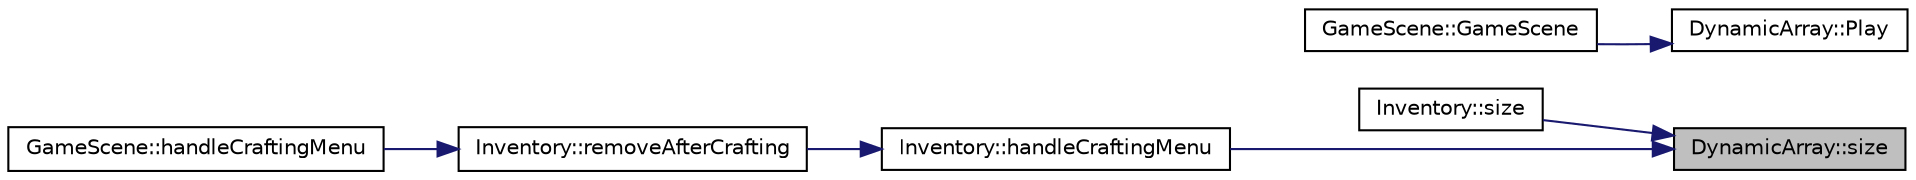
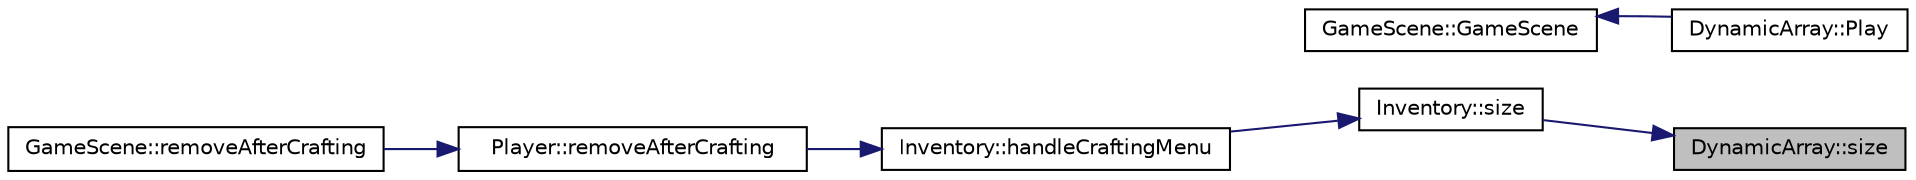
edge "GameScene::GameScene" -> "DynamicArray::Play": reversed
node "GameScene::handleCraftingMenu": label "GameScene::handleCraftingMenu" -> "GameScene::removeAfterCrafting"
node "Inventory::removeAfterCrafting": label "Inventory::removeAfterCrafting" -> "Player::removeAfterCrafting"
edge "Inventory::handleCraftingMenu" -> "DynamicArray::size": now "Inventory::handleCraftingMenu" -> "Inventory::size"
